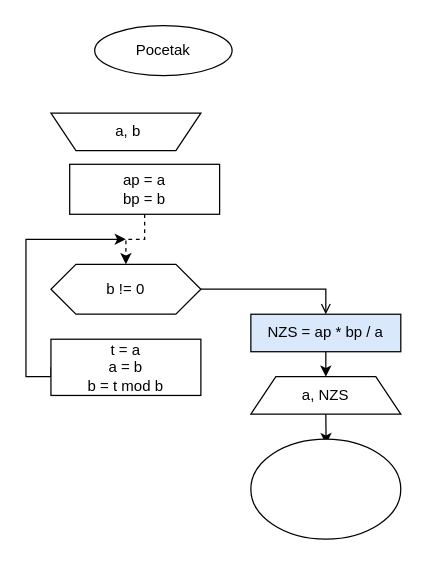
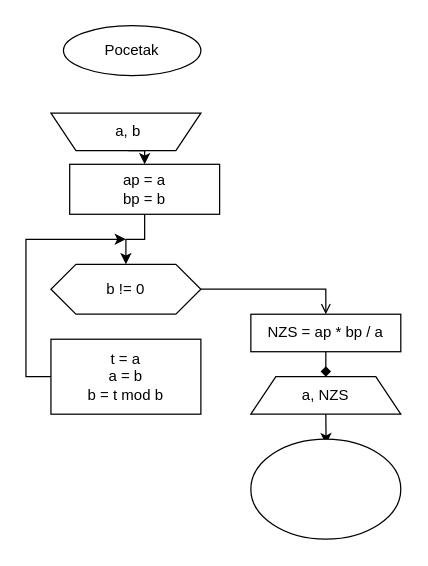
node "Pocetak": moved (163, 51) -> (132, 51)
edge "a, b" -> "ap = a bp = b": added
edge "ap = a bp = b" -> "b != 0": style dashed -> solid
node "NZS = ap * bp / a": fillcolor #dae8fc -> #ffffff
edge "NZS = ap * bp / a" -> "a, NZS": arrowhead classic -> diamond
node "t = a a = b b = t mod b": size 150x56 -> 150x75
